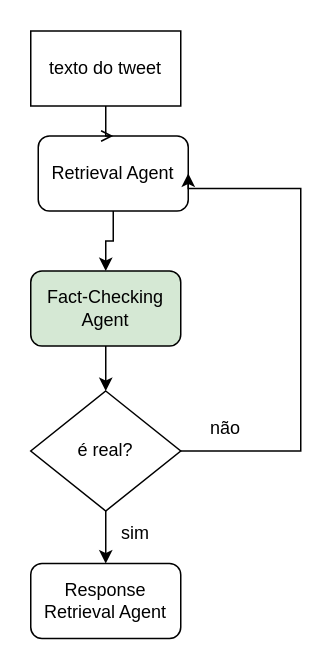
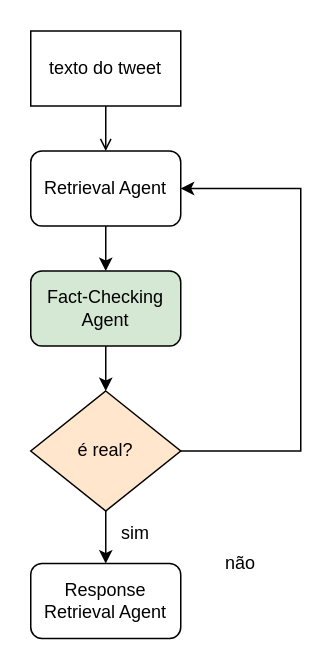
node "Retrieval Agent": moved (113, 173) -> (106, 188)
node "não": moved (226, 428) -> (241, 563)
node "é real?": fillcolor #ffffff -> #ffe6cc
